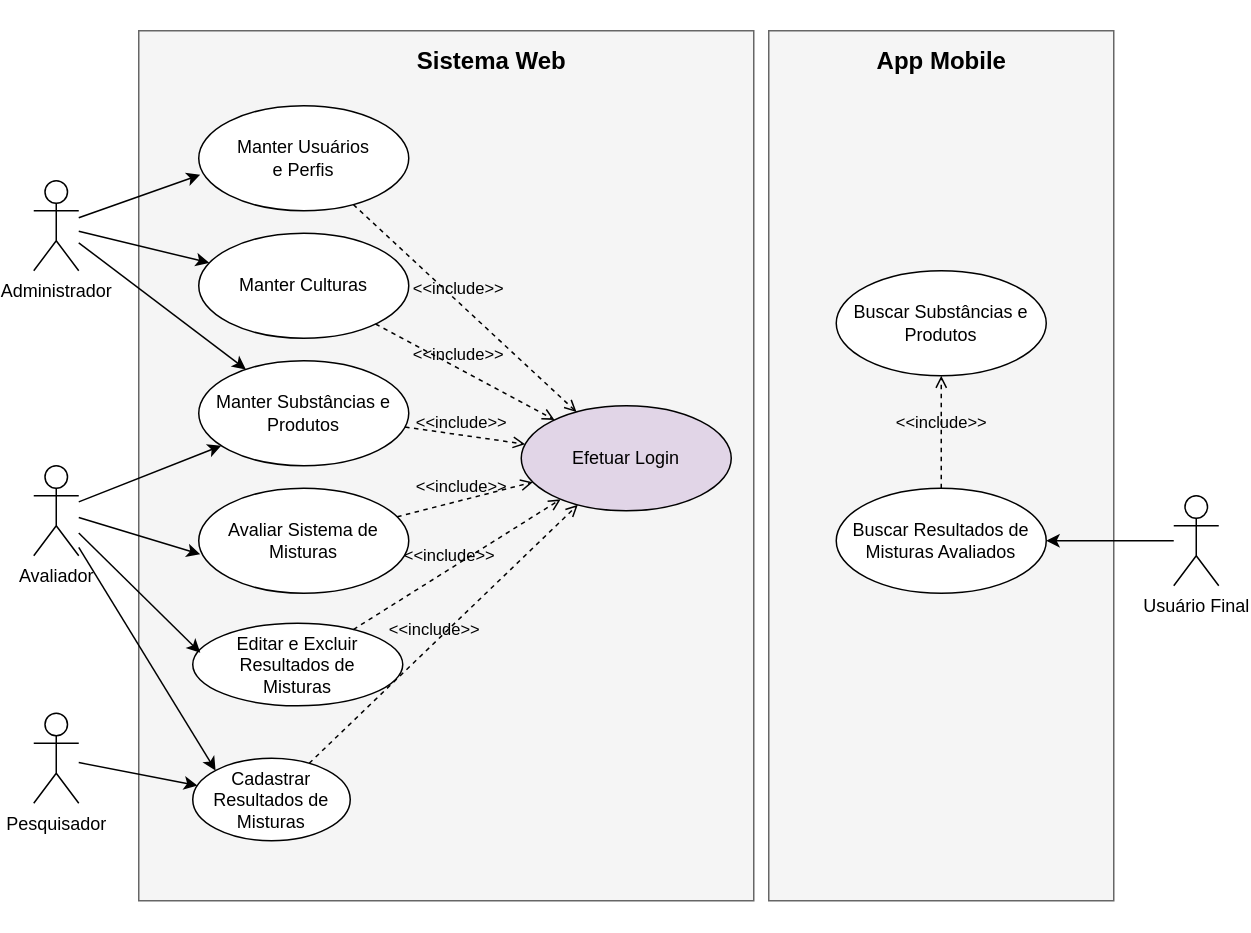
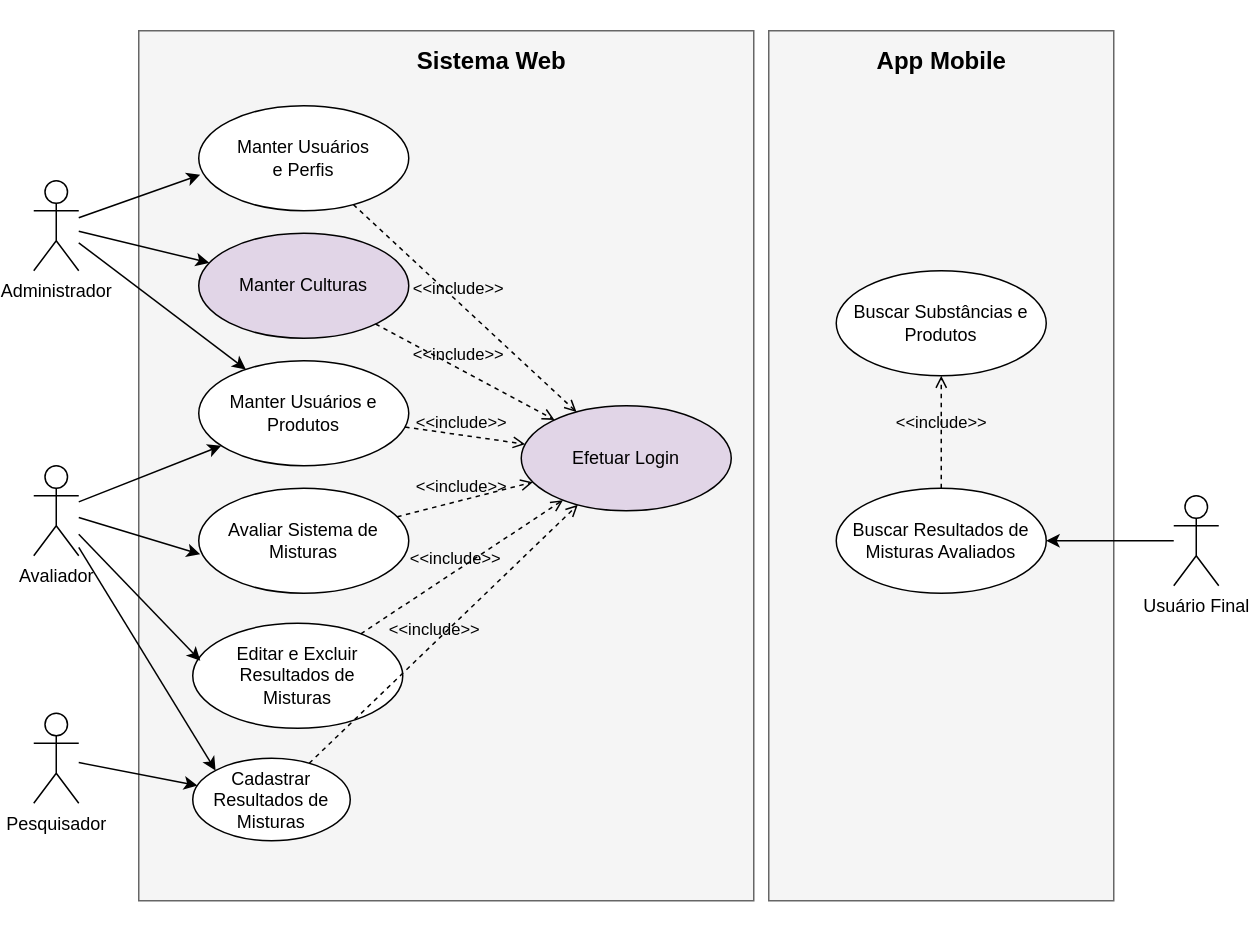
node "Manter Culturas": fillcolor #ffffff -> #e1d5e7
node "Manter Substâncias e Produtos": label "Manter Substâncias e Produtos" -> "Manter Usuários e Produtos"
node "Editar e Excluir Resultados de Misturas": size 210x83 -> 210x105
